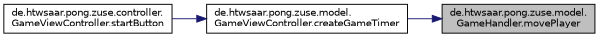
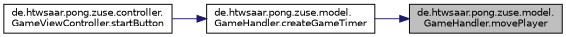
node "de.htwsaar.pong.zuse.model. GameViewController.createGameTimer": label "de.htwsaar.pong.zuse.model. GameViewController.createGameTimer" -> "de.htwsaar.pong.zuse.model. GameHandler.createGameTimer"
